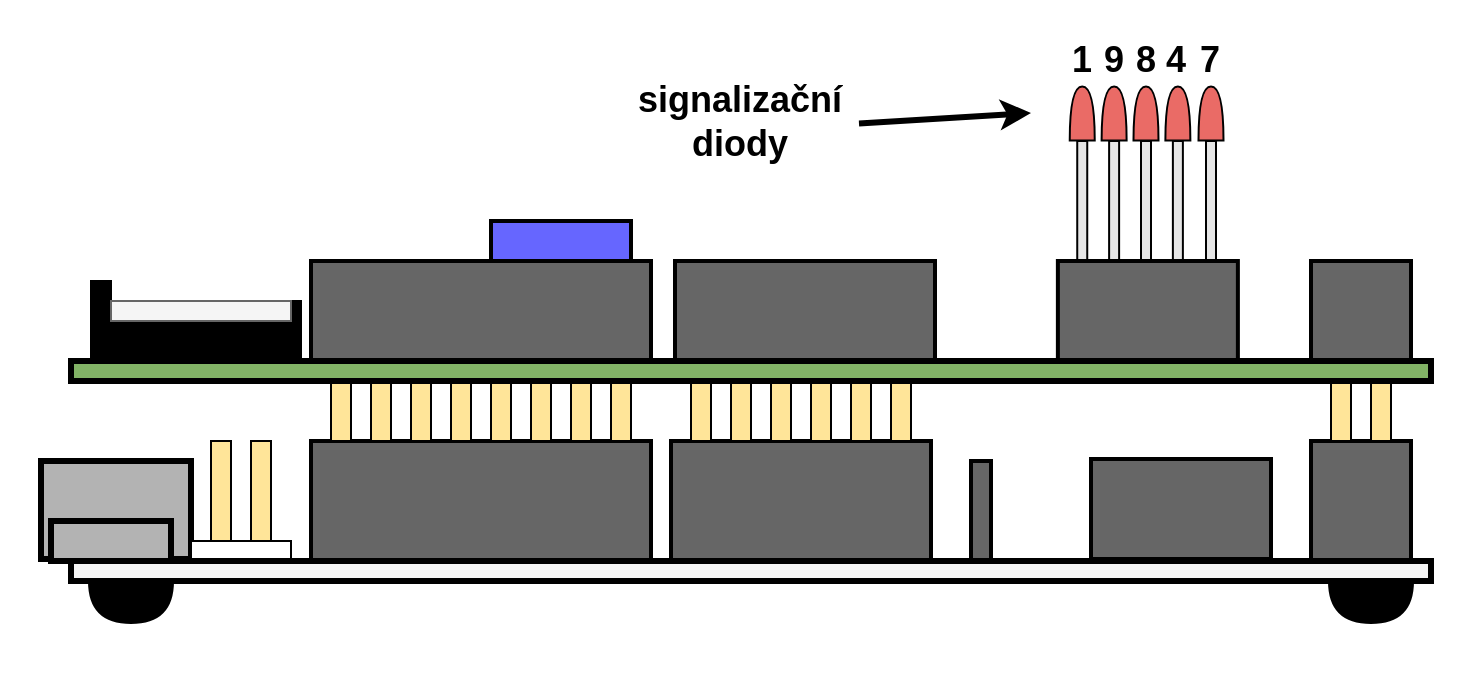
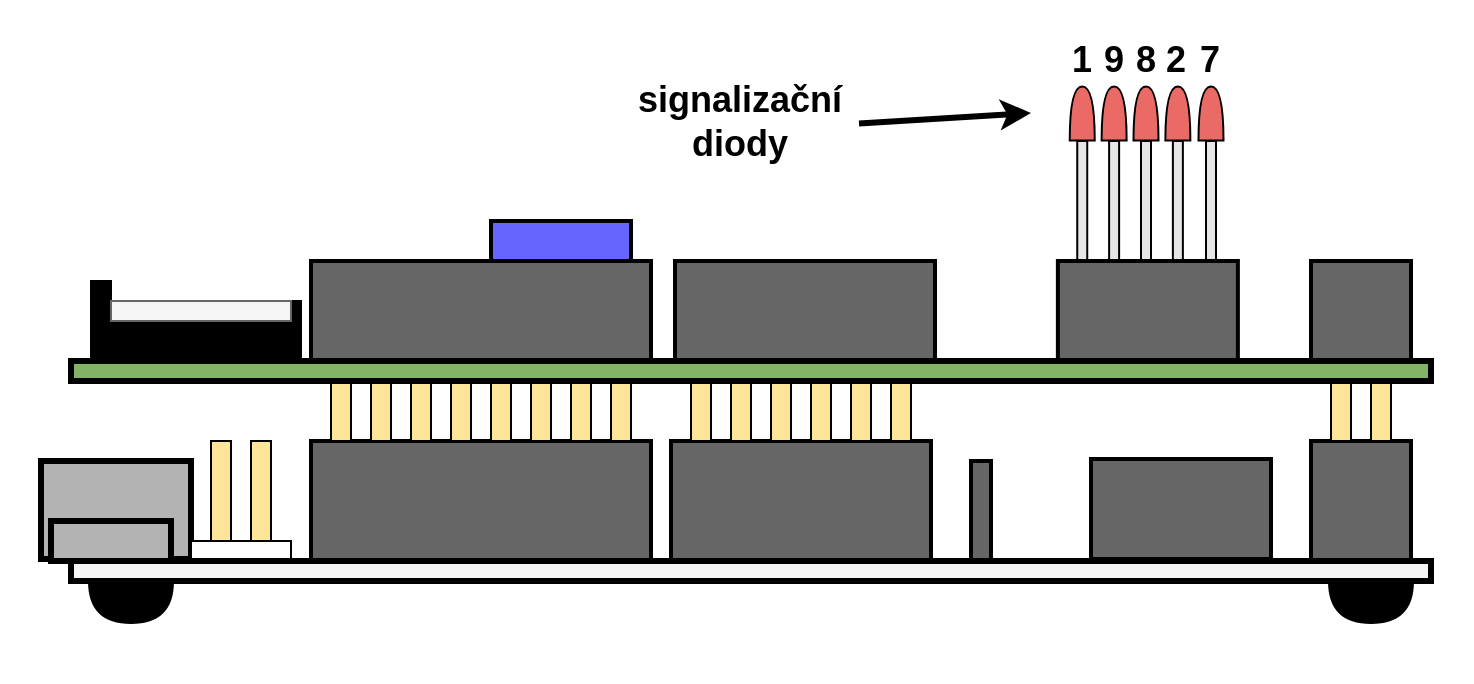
node "4": label "4" -> "2"
